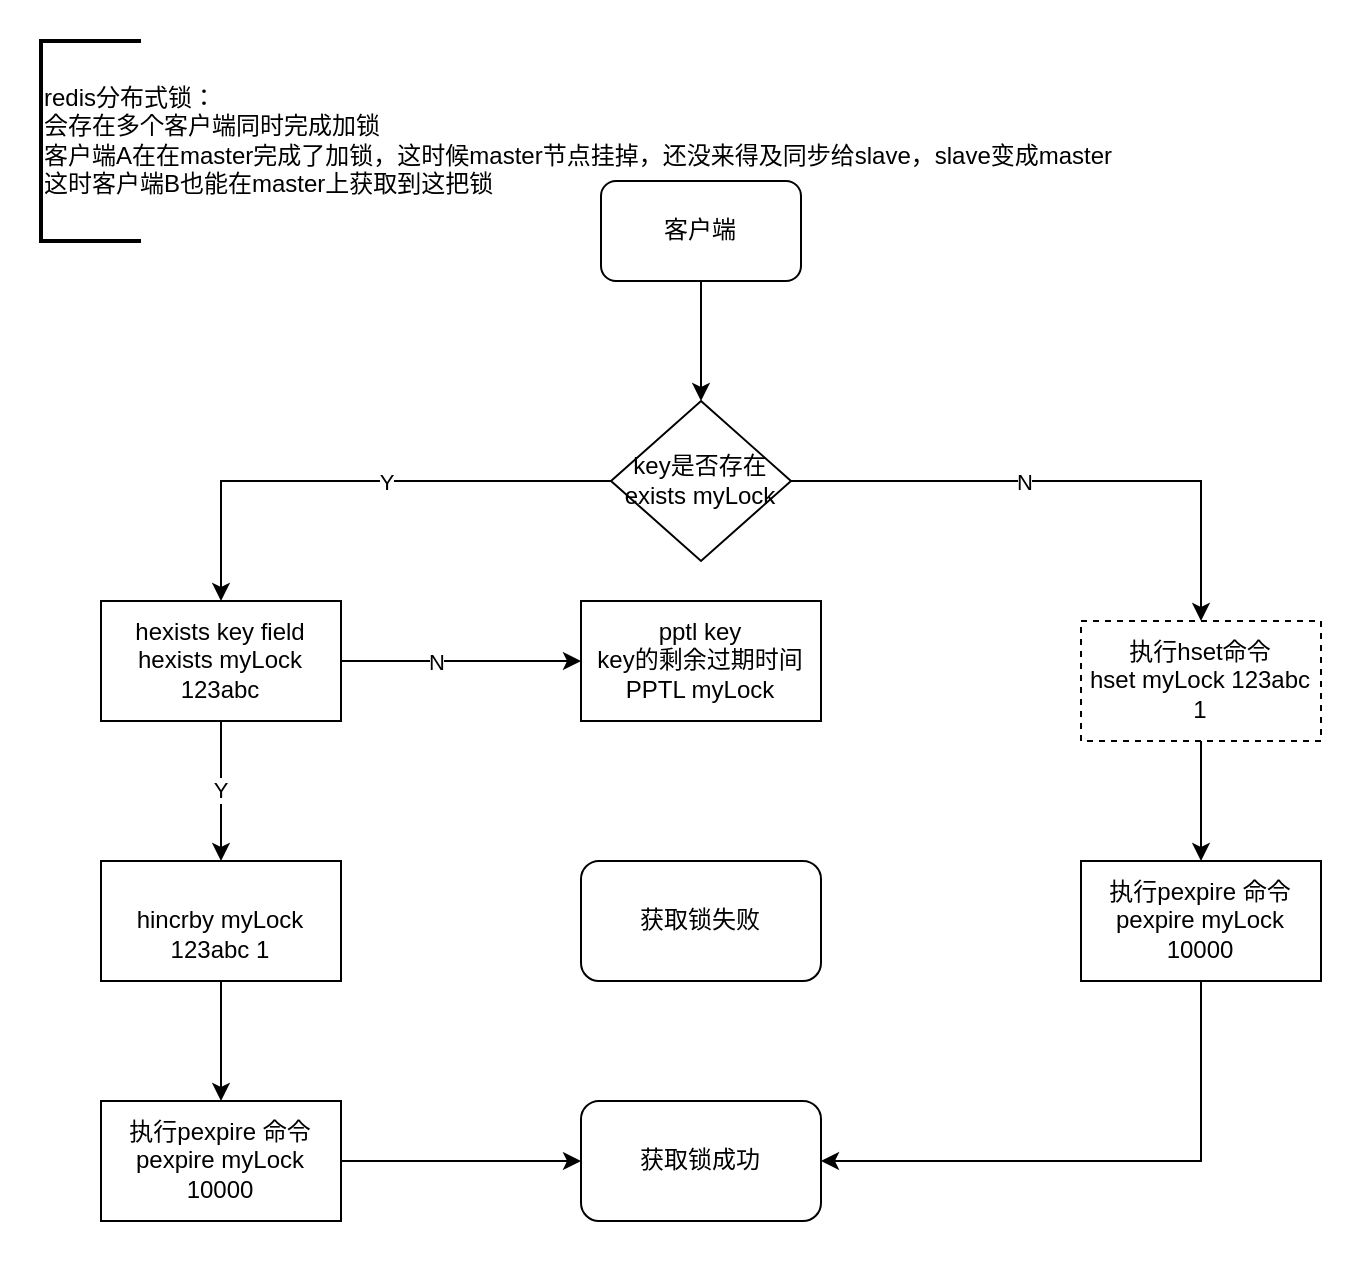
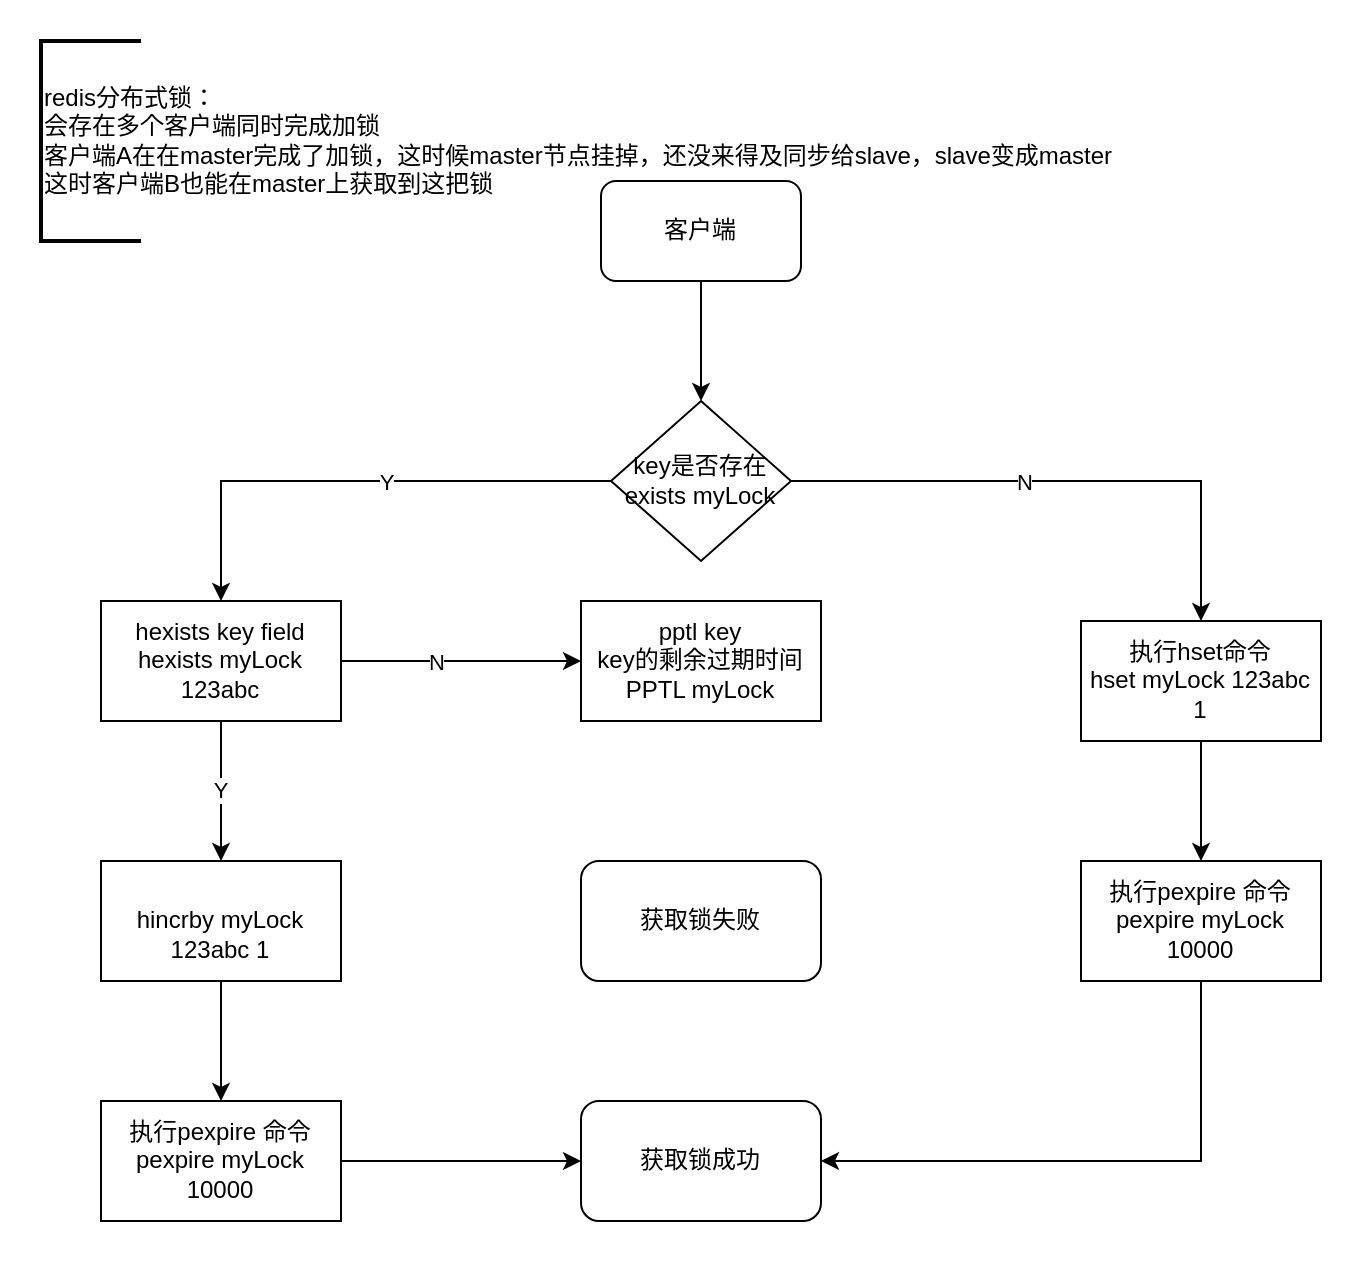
node "执行hset命令 hset myLock 123abc 1": style dashed -> solid
